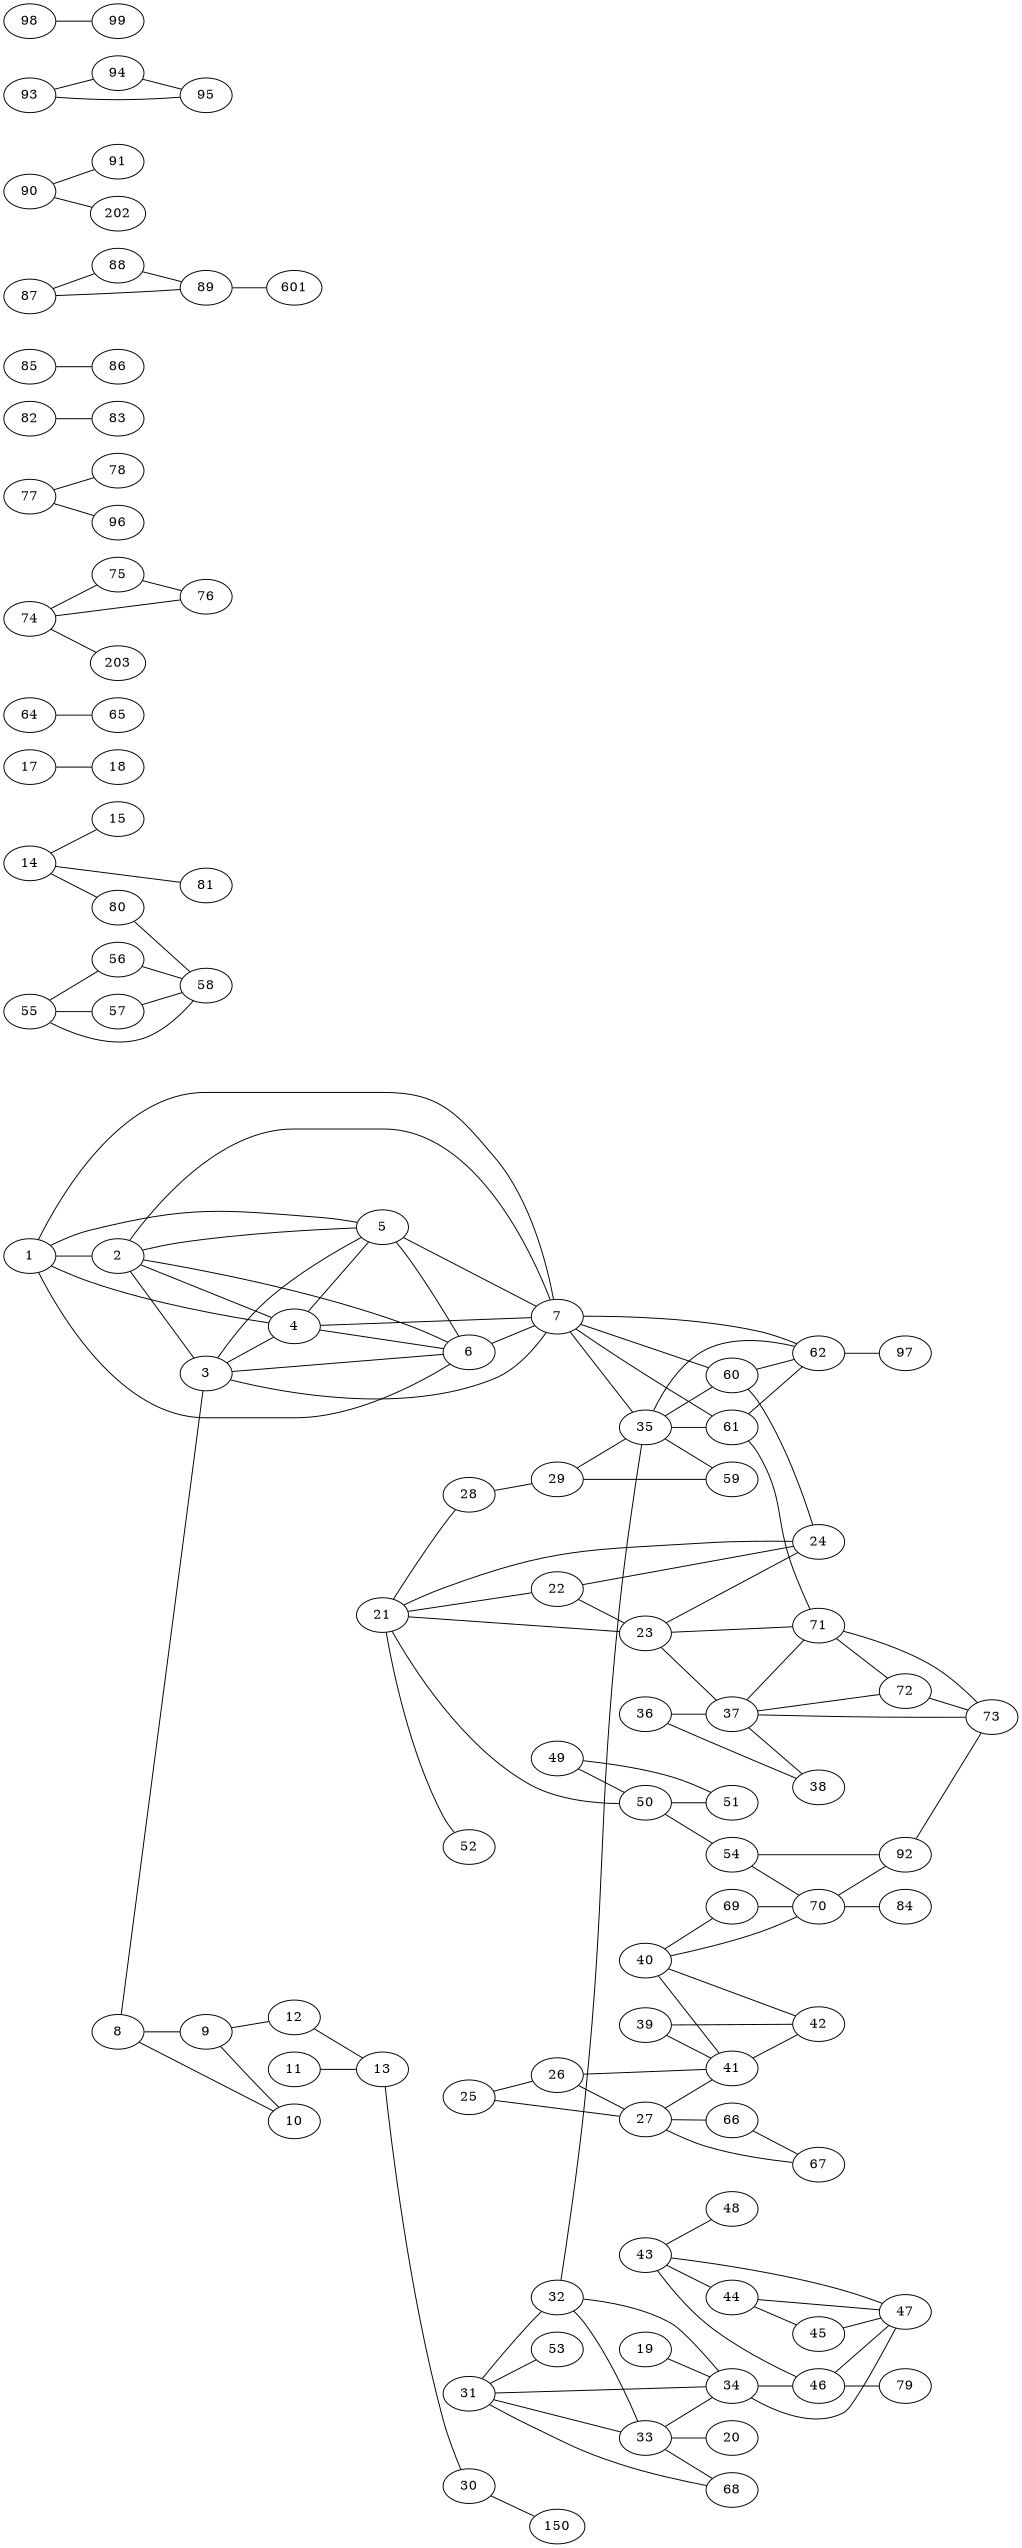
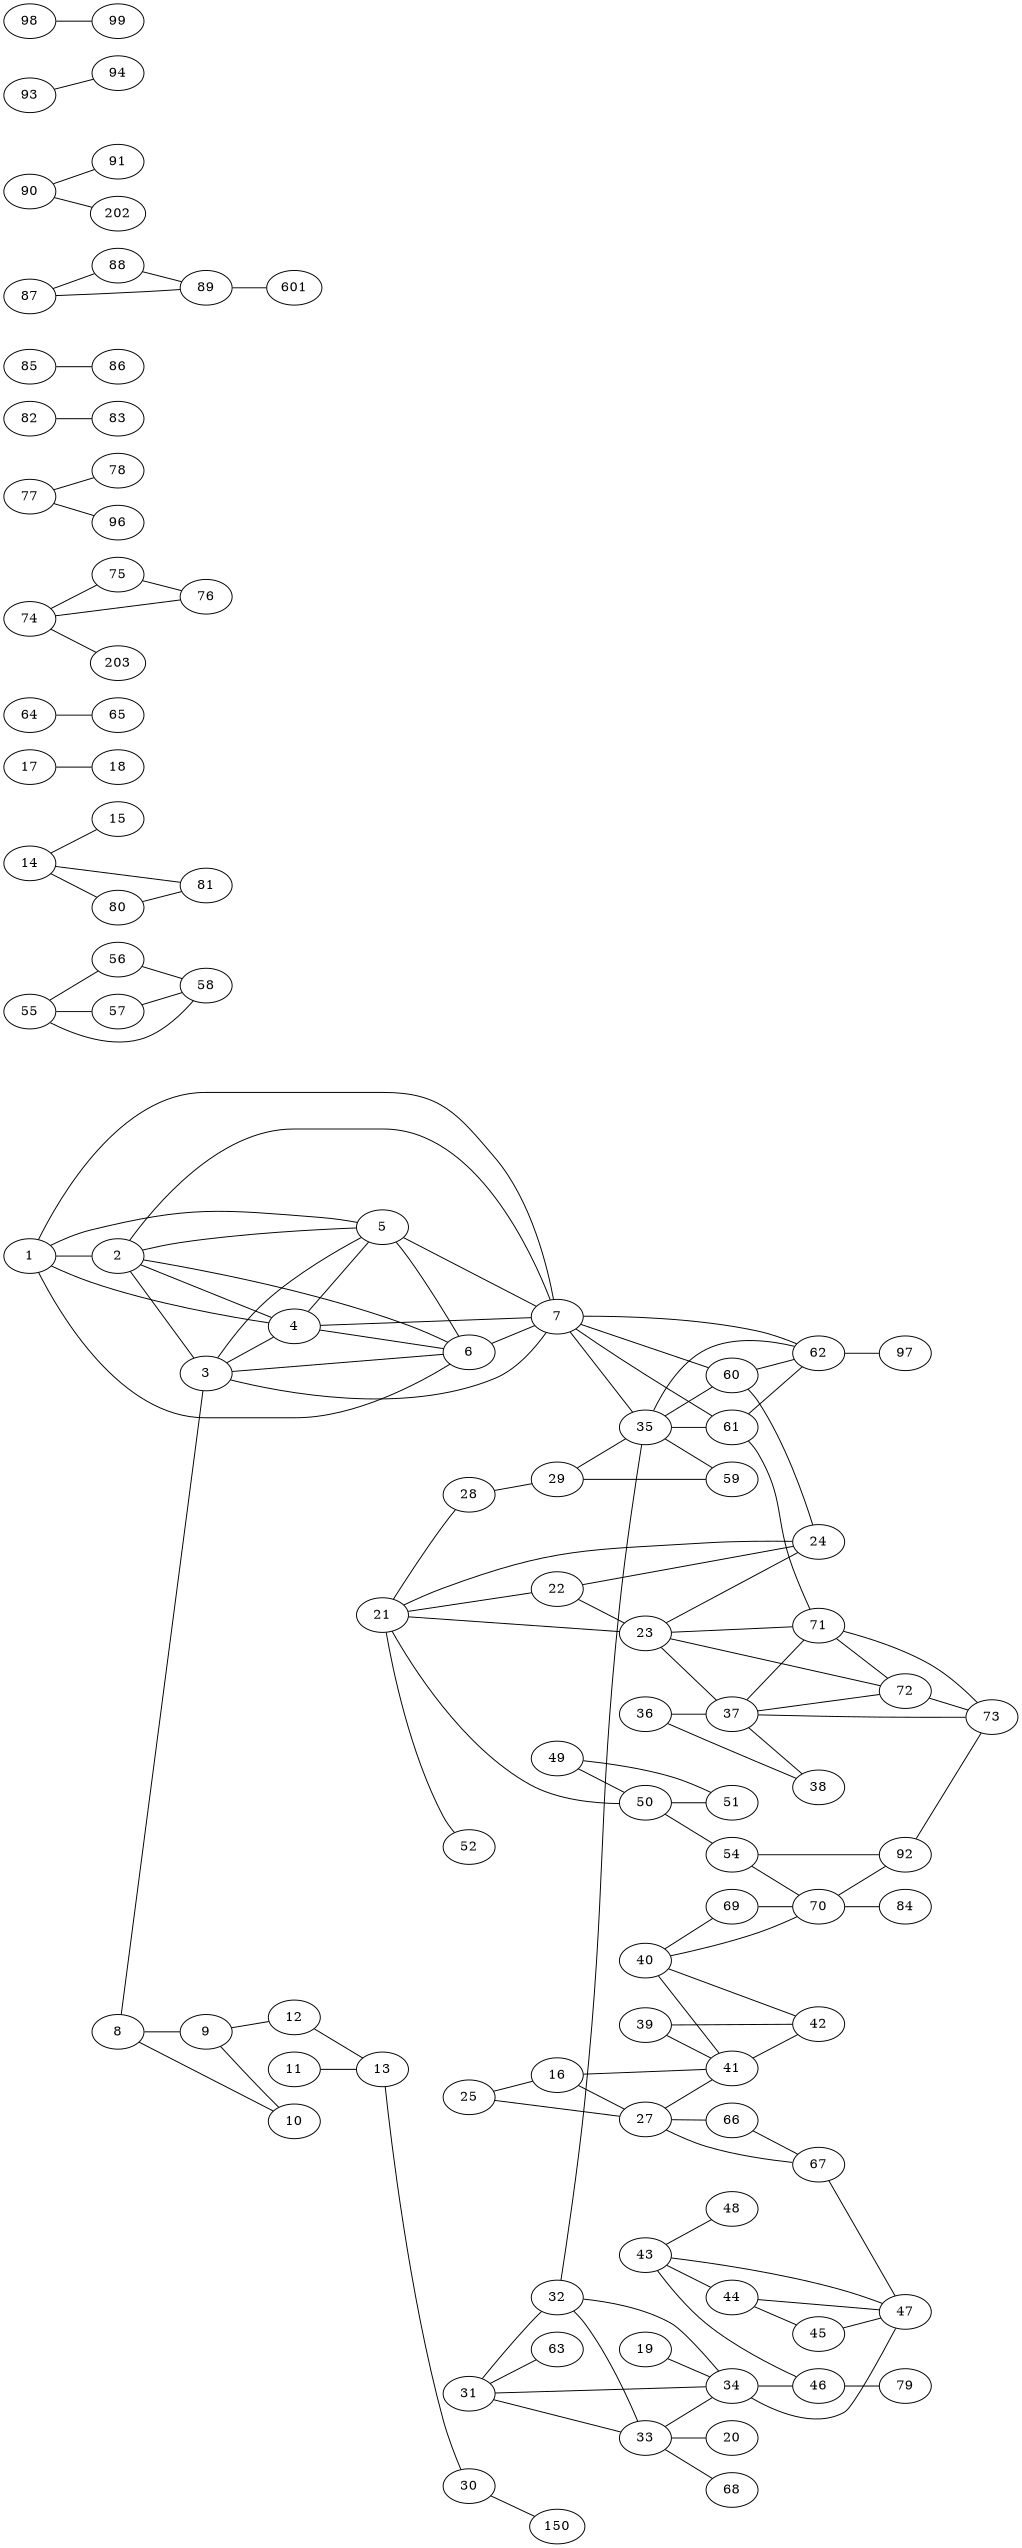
node "95": removed
edge "80" -- "58": now "80" -- "81"
edge "23" -- "72": added
node "26": label "26" -> "16"
node "53": label "53" -> "63"
edge "47" -- "46": now "47" -- "67"
edge "31" -- "68": removed
